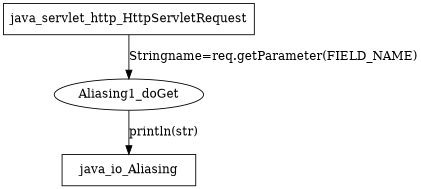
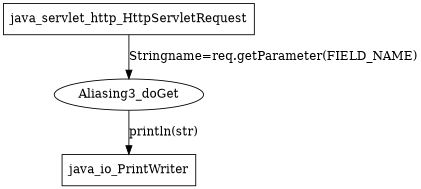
node "Aliasing1_doGet": label "Aliasing1_doGet" -> "Aliasing3_doGet"
node "java_io_Aliasing": label "java_io_Aliasing" -> "java_io_PrintWriter"
